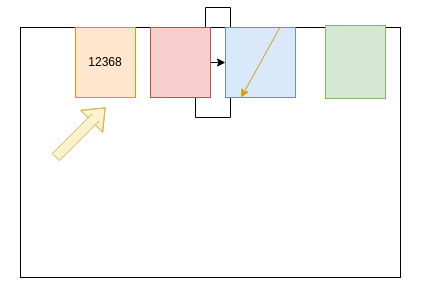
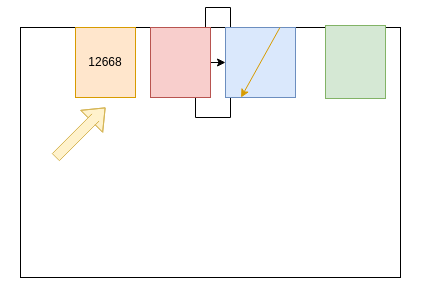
node "12368": label "12368" -> "12668"
